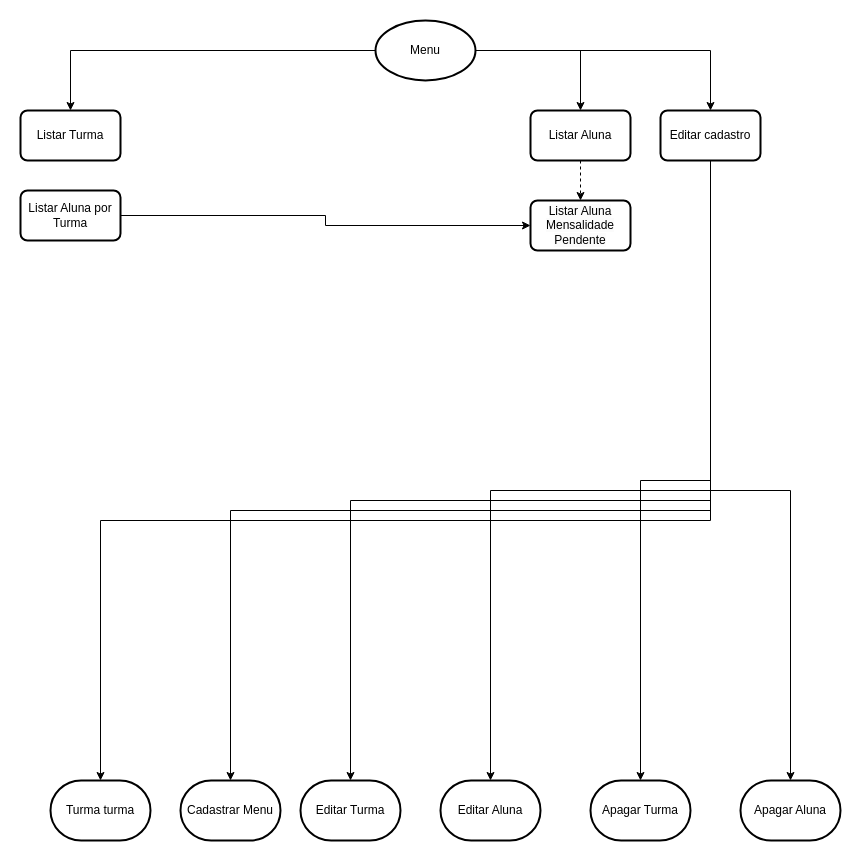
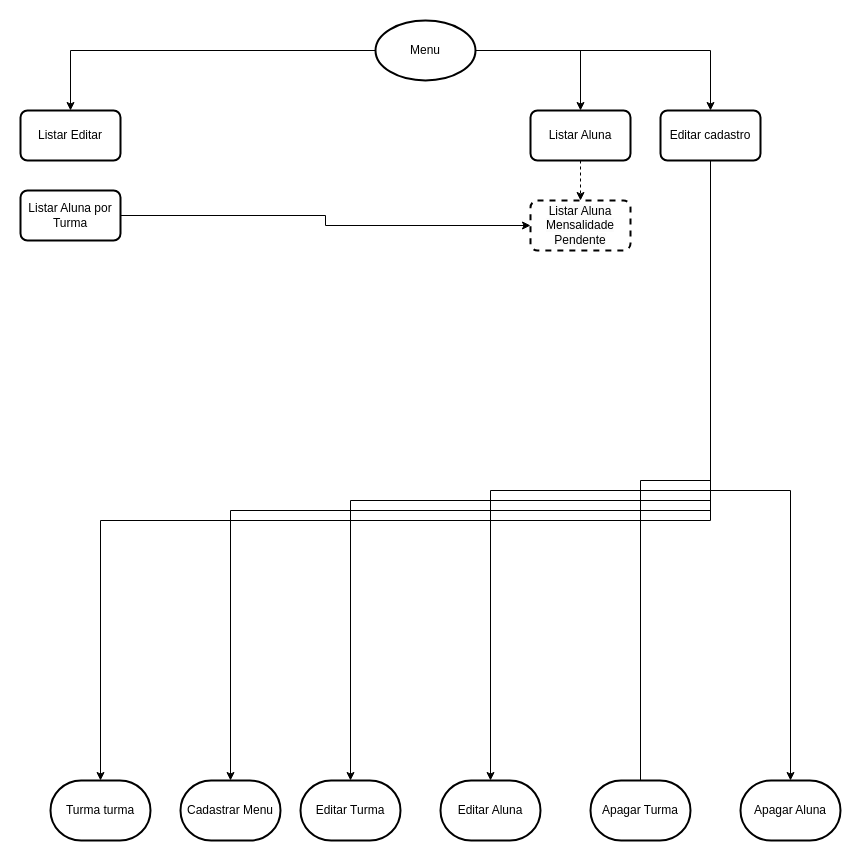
node "Listar Turma": label "Listar Turma" -> "Listar Editar"
node "Listar Aluna Mensalidade Pendente": style solid -> dashed
edge "Editar cadastro" -> "Apagar Turma": arrowhead classic -> none
